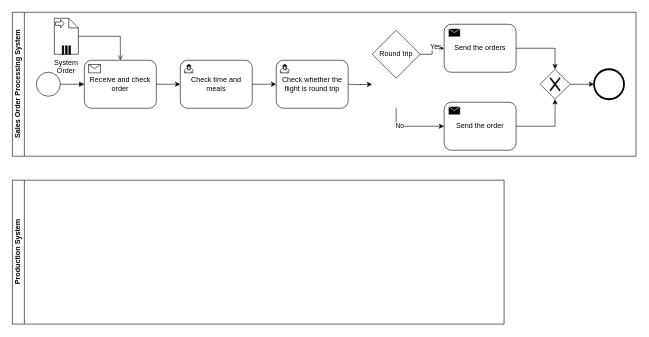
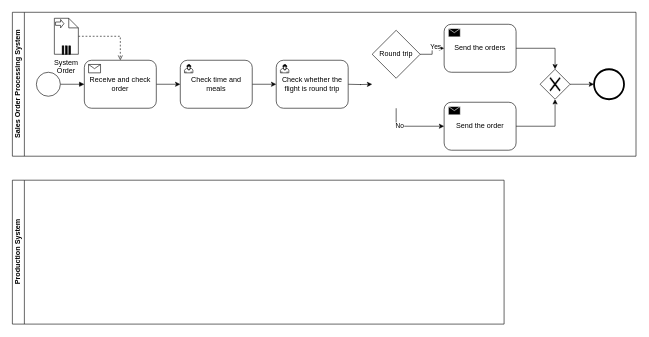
edge "System Order" -> "Receive and check order": style solid -> dashed
